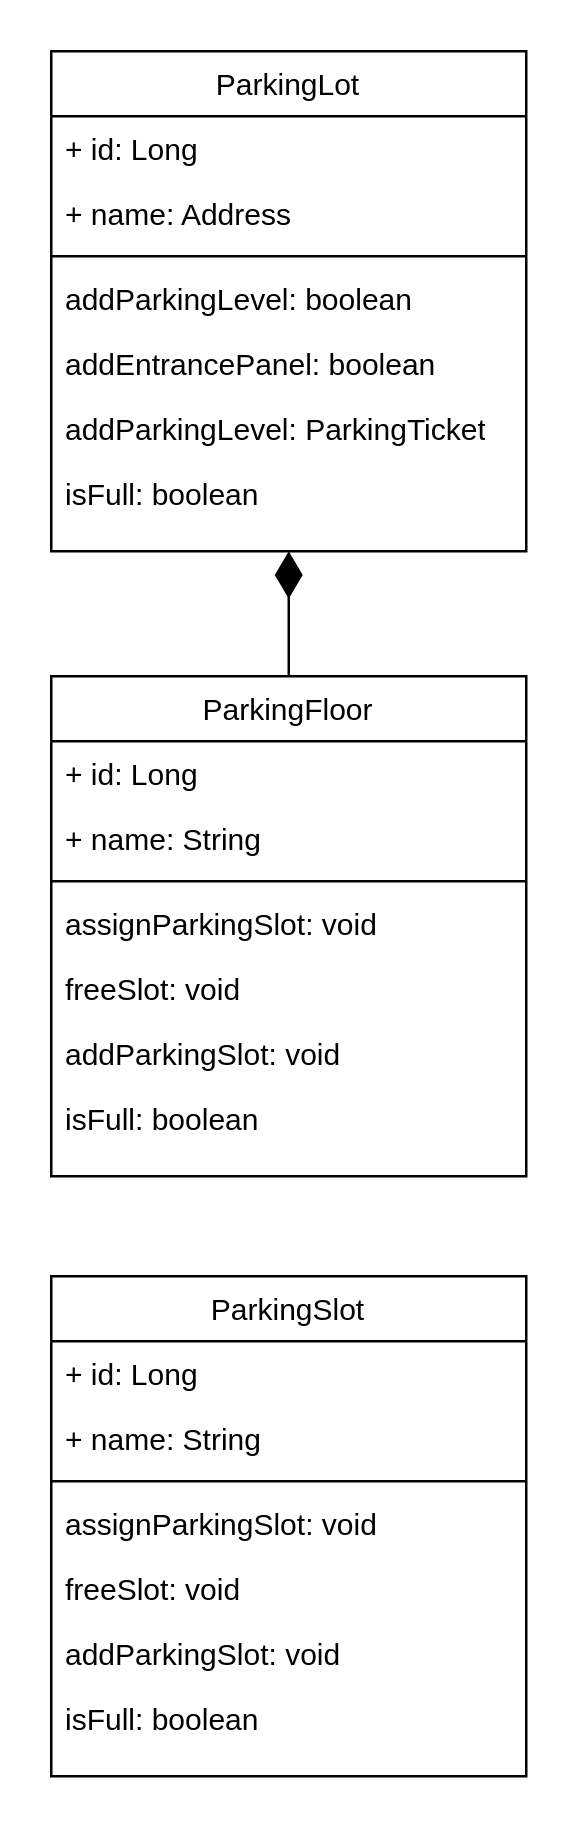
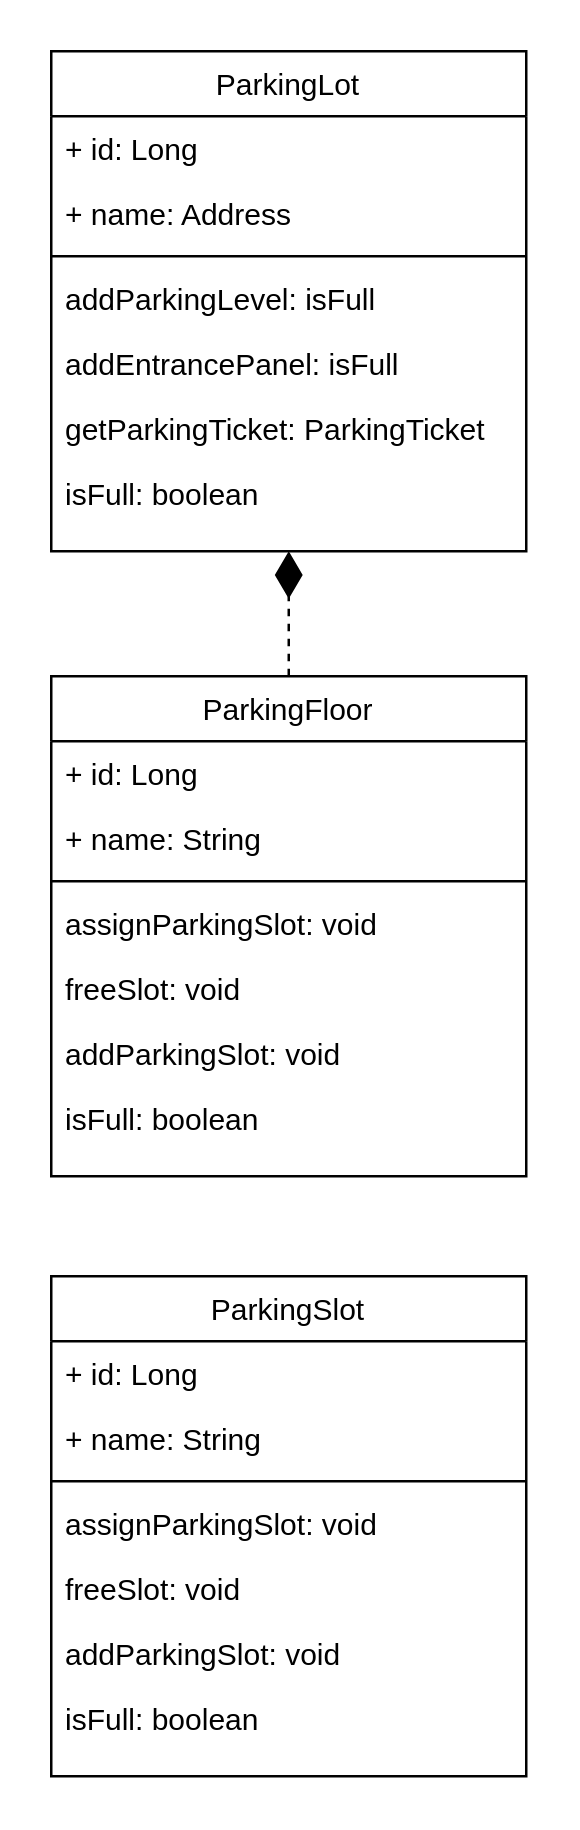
node "addParkingLevel: boolean": label "addParkingLevel: boolean" -> "addParkingLevel: isFull"
node "addEntrancePanel: boolean": label "addEntrancePanel: boolean" -> "addEntrancePanel: isFull"
node "addParkingLevel: ParkingTicket": label "addParkingLevel: ParkingTicket" -> "getParkingTicket: ParkingTicket"
edge "ParkingFloor" -> "ParkingLot": style solid -> dashed
